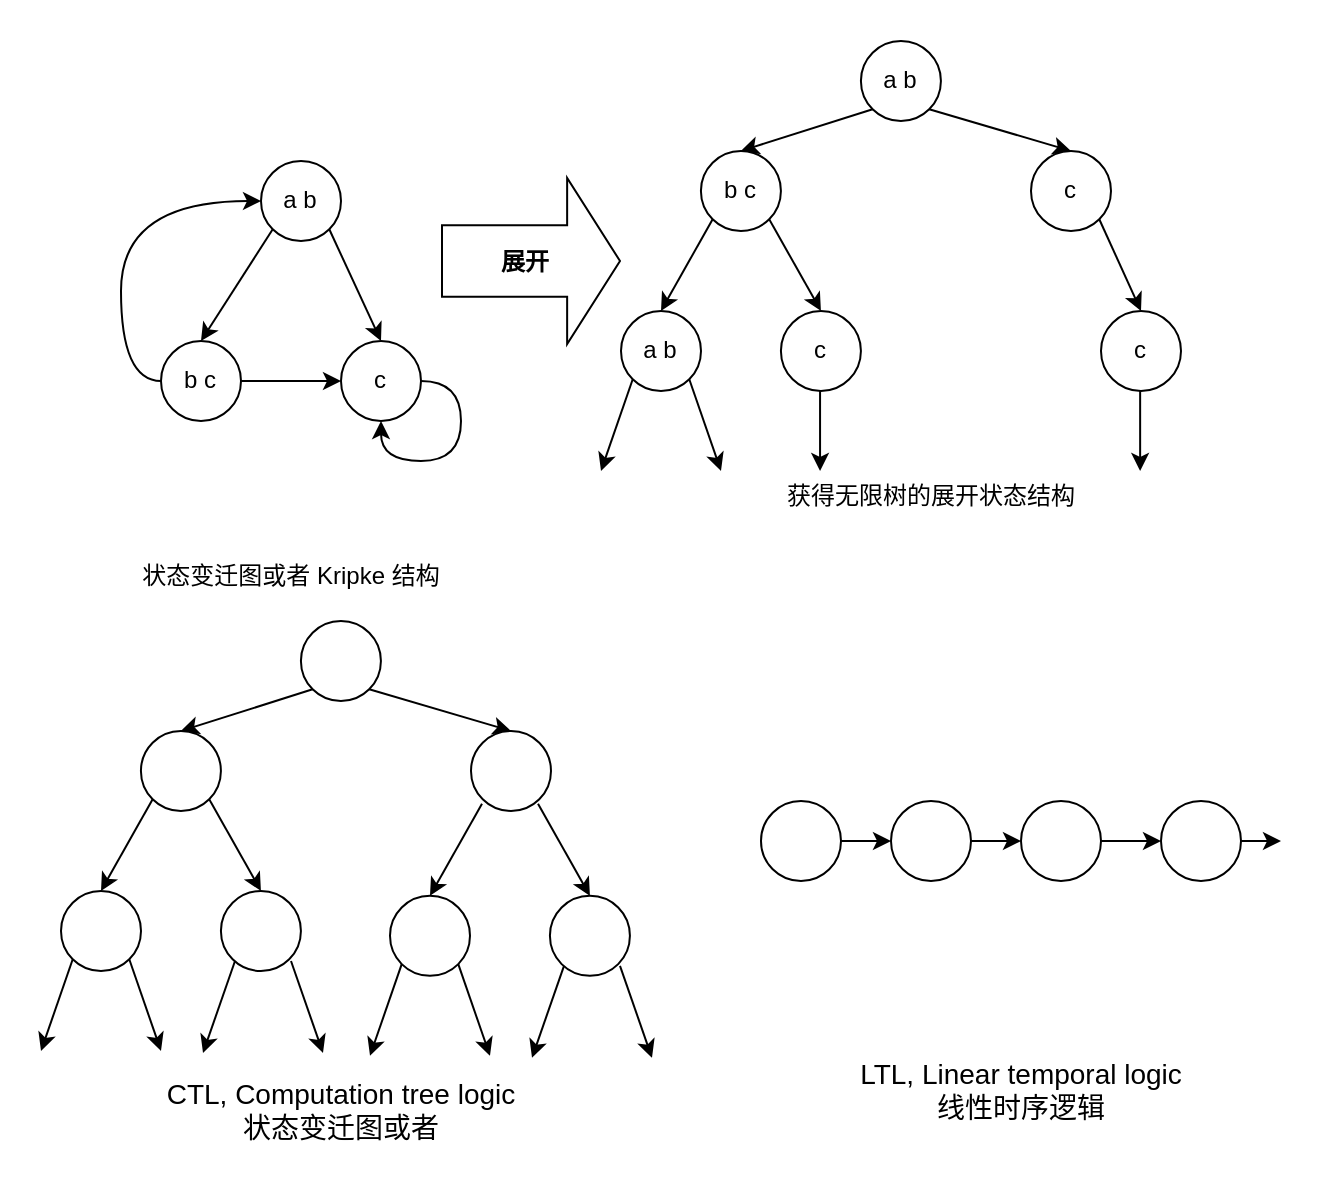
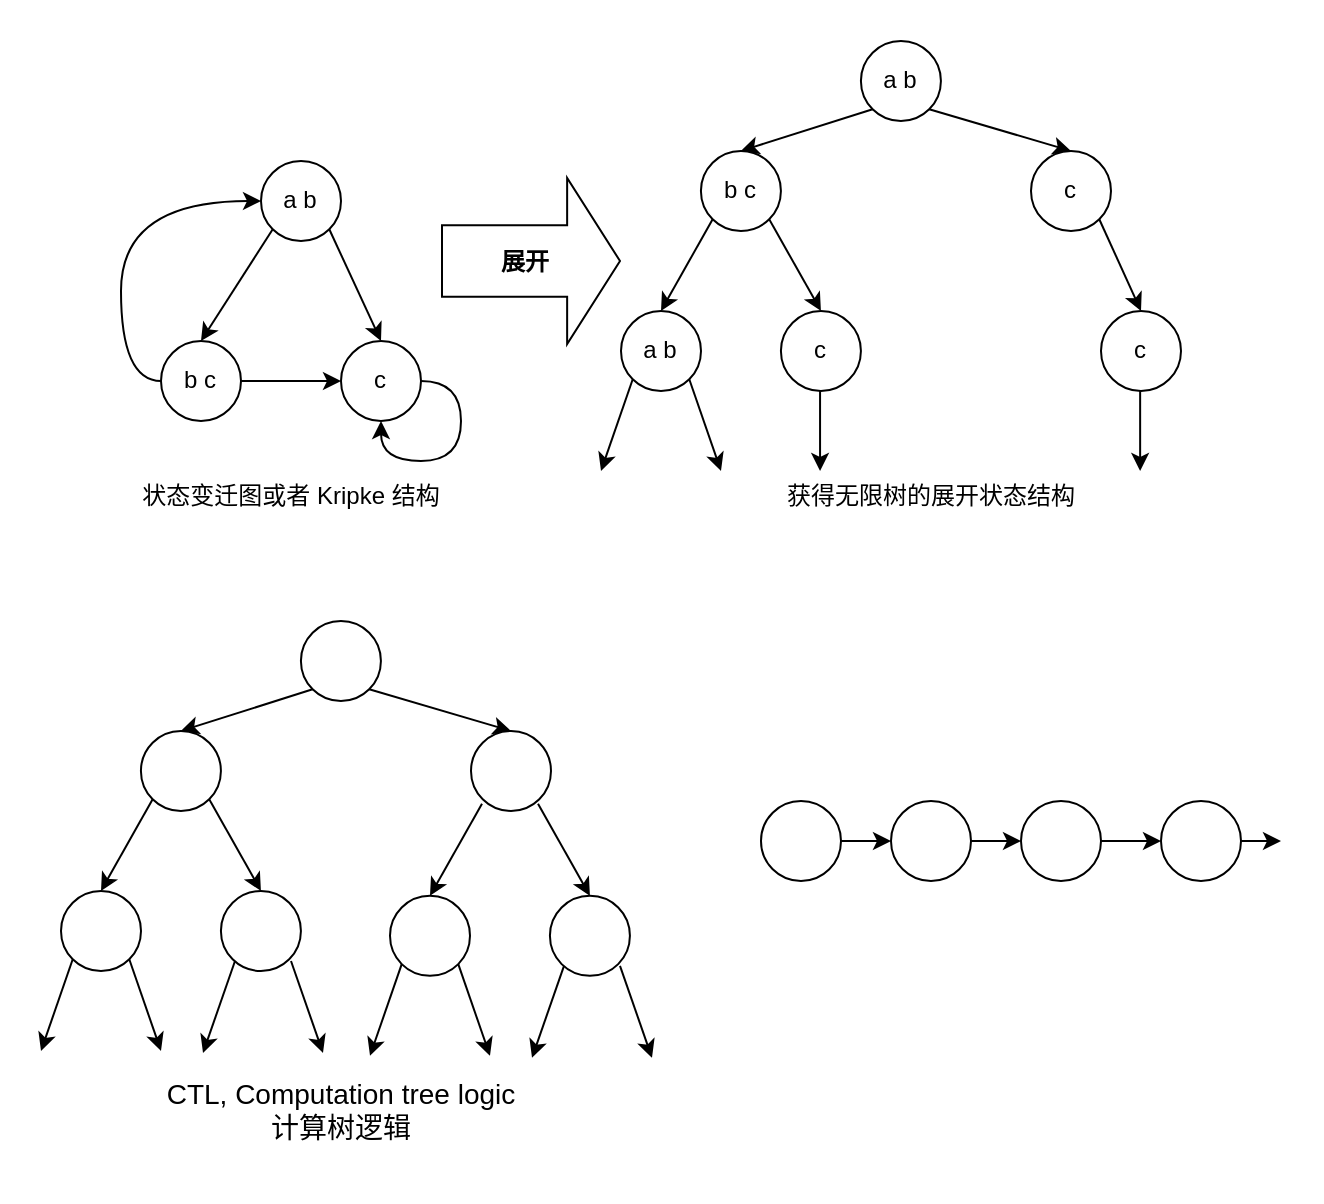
node "状态变迁图或者 Kripke 结构": moved (291, 577) -> (291, 497)
node "LTL, Linear temporal logic 线性时序逻辑": removed
node "CTL, Computation tree logic 状态变迁图或者": label "CTL, Computation tree logic 状态变迁图或者" -> "CTL, Computation tree logic 计算树逻辑"
